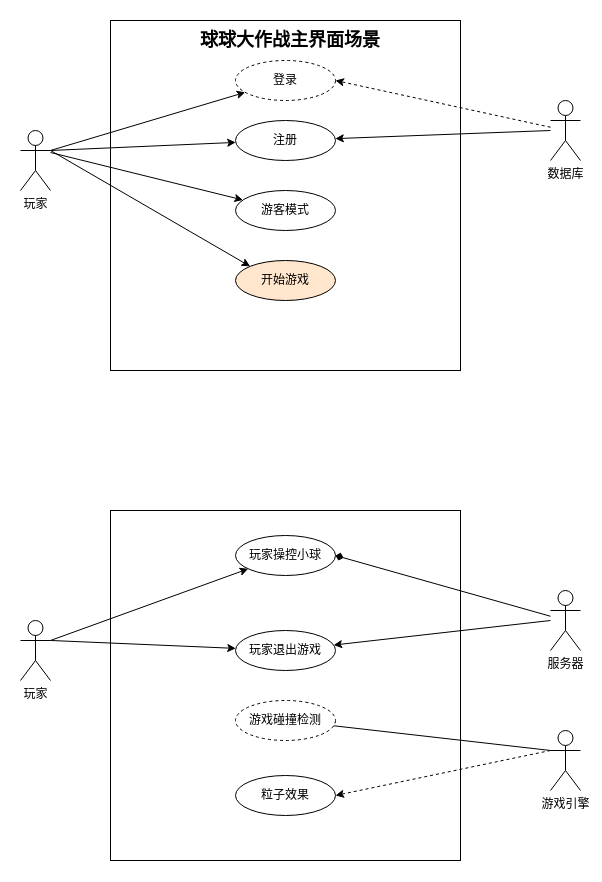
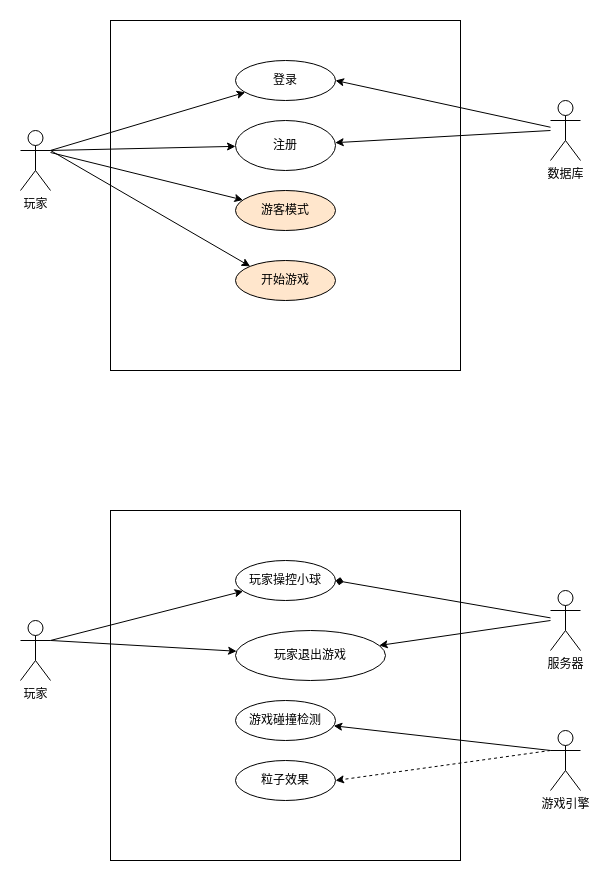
node "球球大作战主界面场景": removed
node "登录": style dashed -> solid
edge "数据库" -> "登录": style dashed -> solid
node "注册": size 100x40 -> 100x50
node "游客模式": fillcolor #ffffff -> #ffe6cc
node "玩家操控小球": moved (286, 556) -> (286, 581)
node "玩家退出游戏": size 100x40 -> 150x50
node "游戏碰撞检测": style dashed -> solid
edge "游戏碰撞检测" -- "游戏引擎": arrowhead none -> classic
node "粒子效果": moved (286, 796) -> (286, 781)
